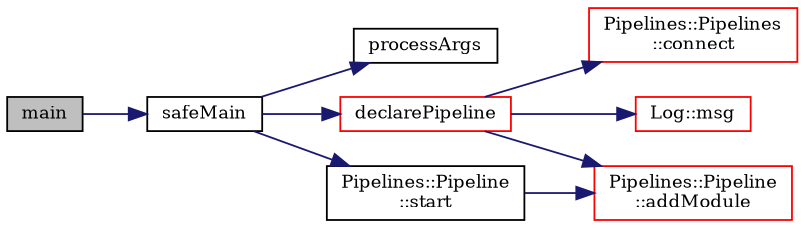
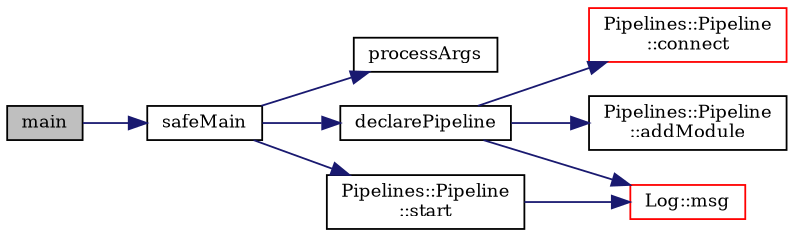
node "Pipelines::Pipelines ::connect": label "Pipelines::Pipelines ::connect" -> "Pipelines::Pipeline ::connect"
node "declarePipeline": color red -> black
edge "Pipelines::Pipeline ::start" -> "Pipelines::Pipeline ::addModule": now "Pipelines::Pipeline ::start" -> "Log::msg"
node "Pipelines::Pipeline ::addModule": color red -> black
